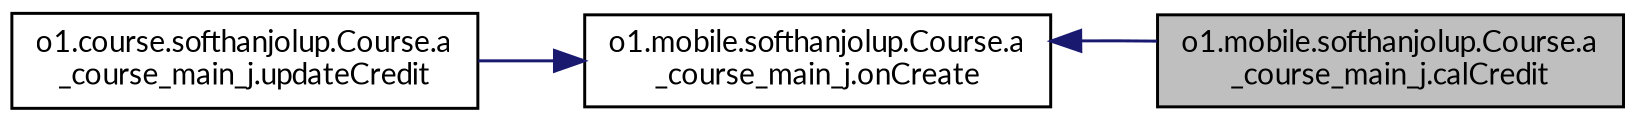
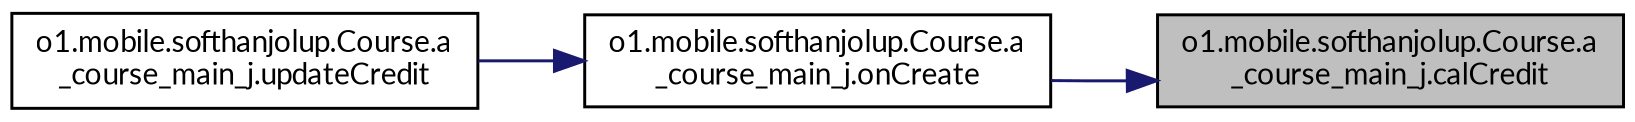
edge "o1.mobile.softhanjolup.Course.a _course_main_j.calCredit" -> "o1.mobile.softhanjolup.Course.a _course_main_j.onCreate": reversed
node "o1.course.softhanjolup.Course.a _course_main_j.updateCredit": label "o1.course.softhanjolup.Course.a _course_main_j.updateCredit" -> "o1.mobile.softhanjolup.Course.a _course_main_j.updateCredit"
